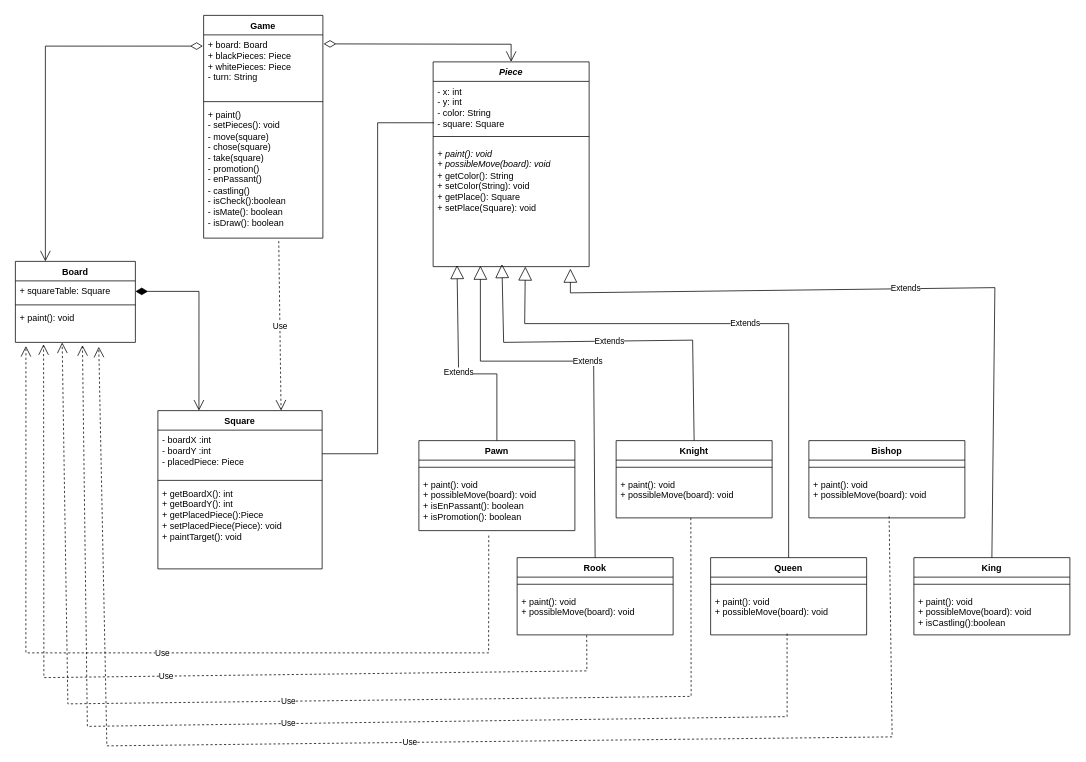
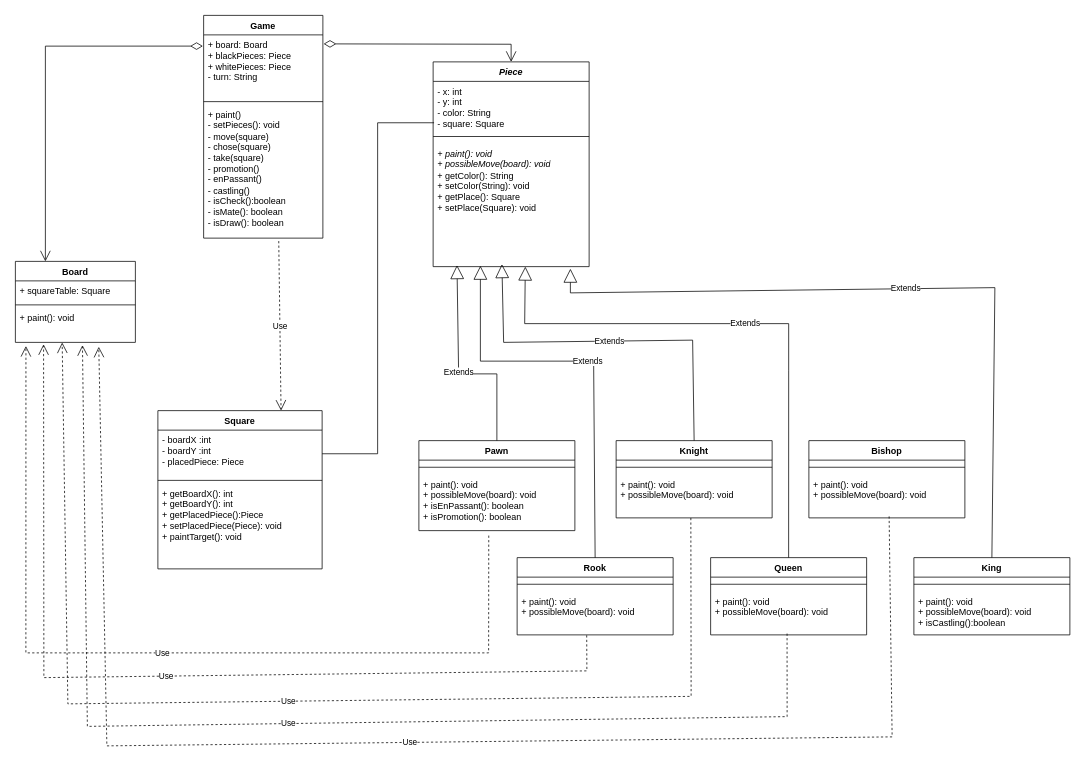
edge "+ squareTable: Square" -- "Square": removed
